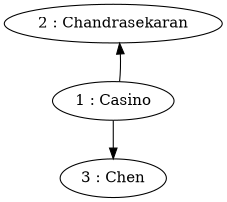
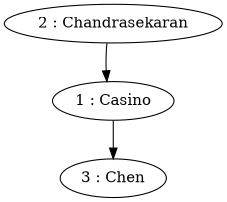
edge "1 : Casino" -> "2 : Chandrasekaran": reversed
